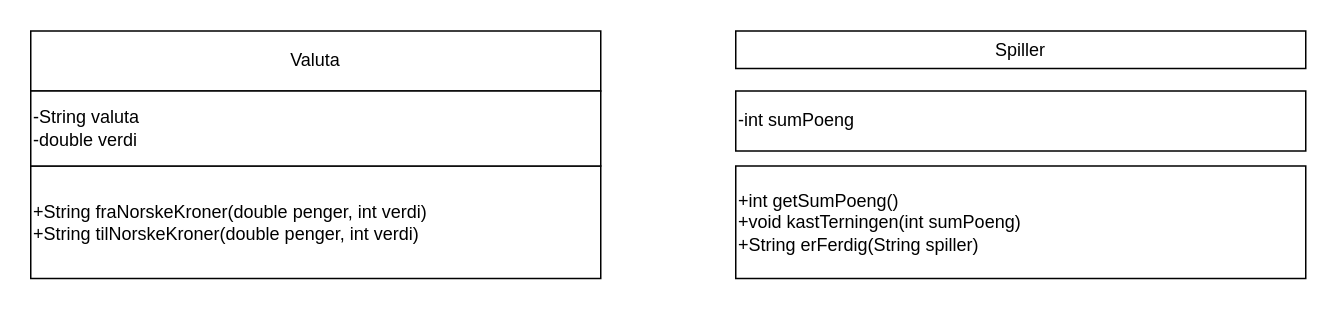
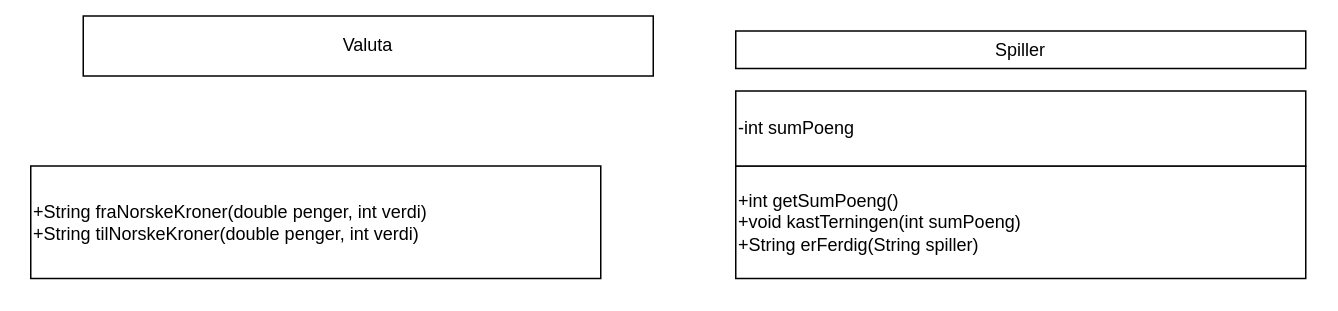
node "Valuta": moved (316, 61) -> (368, 46)
node "-int sumPoeng": size 570x60 -> 570x75
node "-String valuta -double verdi": removed
